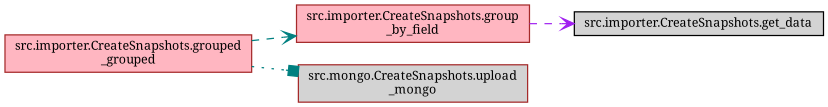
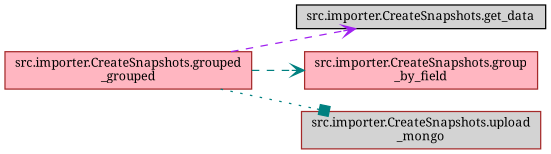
edge "src.importer.CreateSnapshots.group _by_field" -> "src.importer.CreateSnapshots.get_data": now "src.importer.CreateSnapshots.grouped _grouped" -> "src.importer.CreateSnapshots.get_data"
node "src.mongo.CreateSnapshots.upload _mongo": label "src.mongo.CreateSnapshots.upload _mongo" -> "src.importer.CreateSnapshots.upload _mongo"
